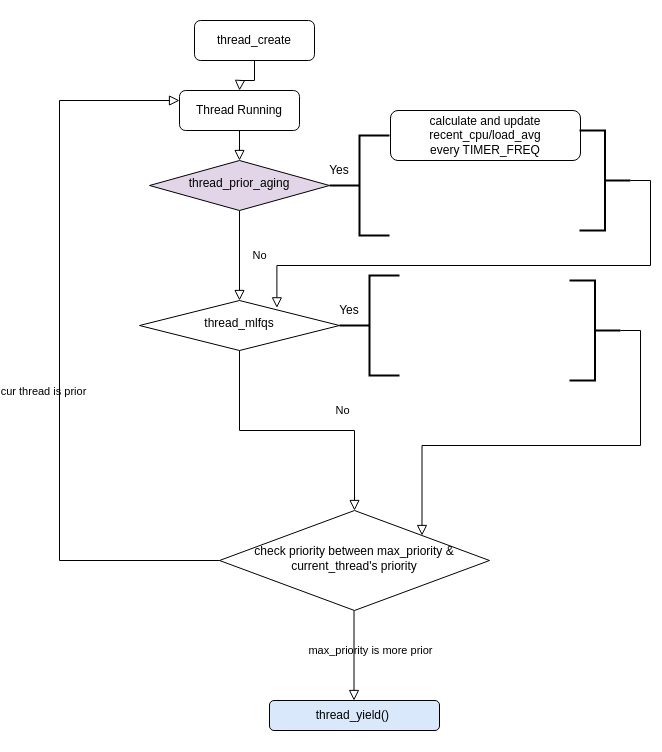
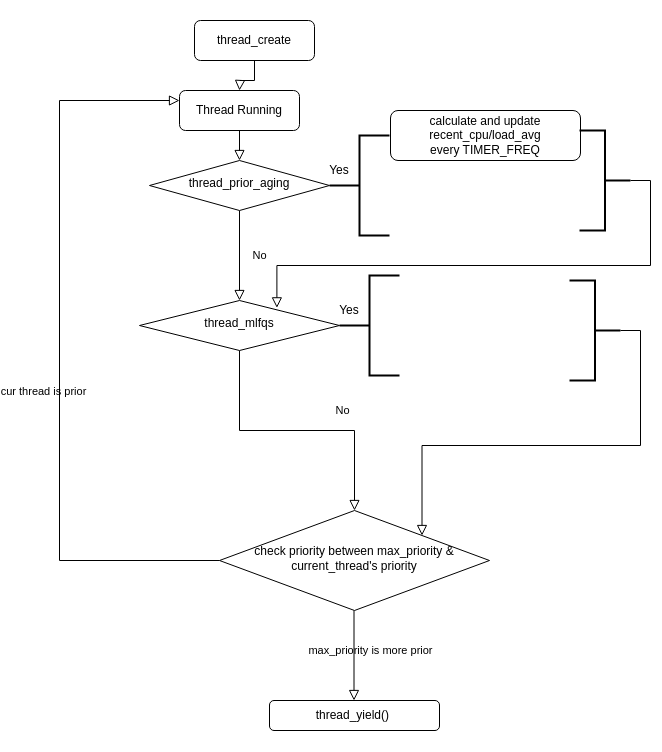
node "thread_prior_aging": fillcolor #e1d5e7 -> #ffffff
node "thread_yield()": fillcolor #dae8fc -> #ffffff
